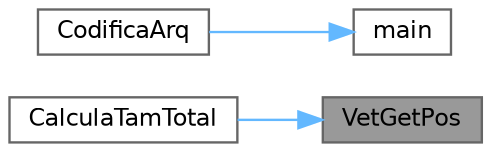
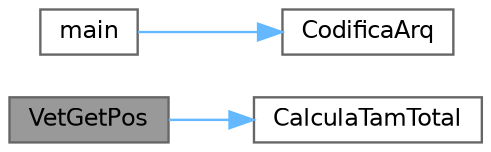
edge "CodificaArq" -> "main": reversed
edge "CalculaTamTotal" -> "VetGetPos": reversed
